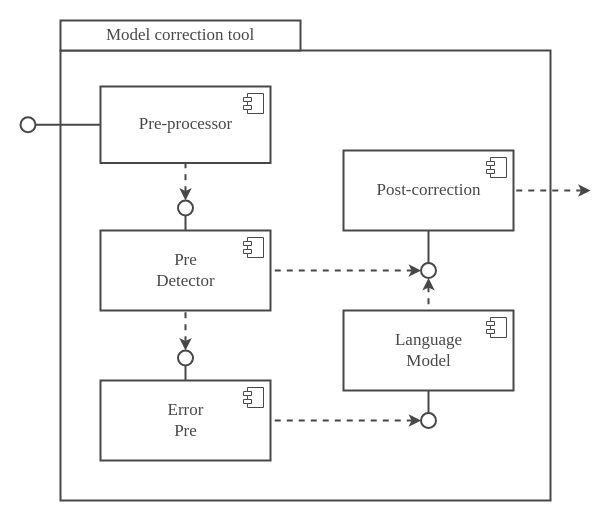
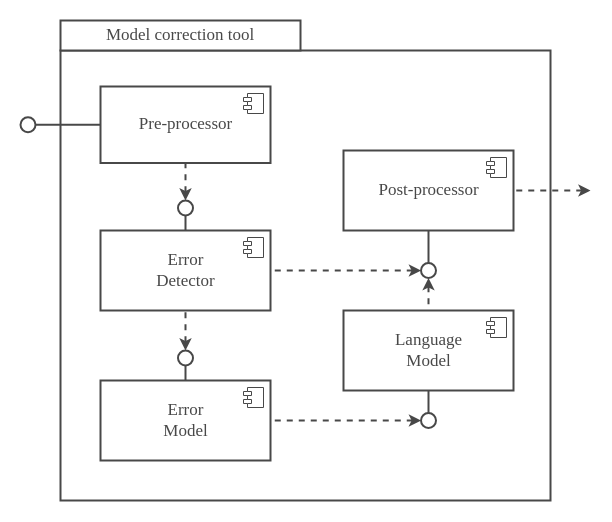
node "Post-correction": label "Post-correction" -> "Post-processor"
node "Pre Detector": label "Pre Detector" -> "Error Detector"
node "Error Pre": label "Error Pre" -> "Error Model"
